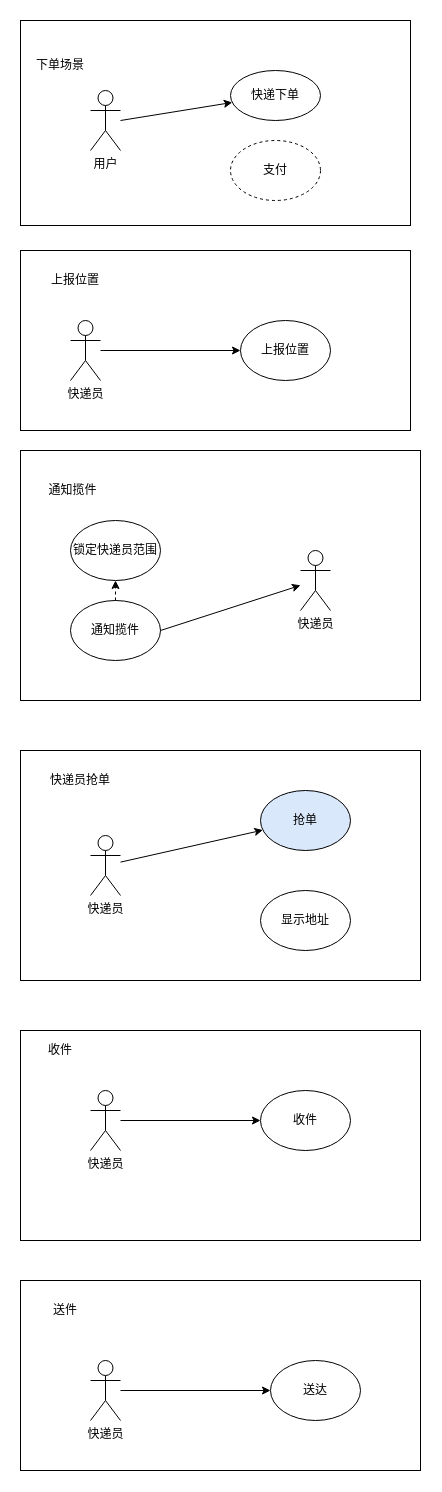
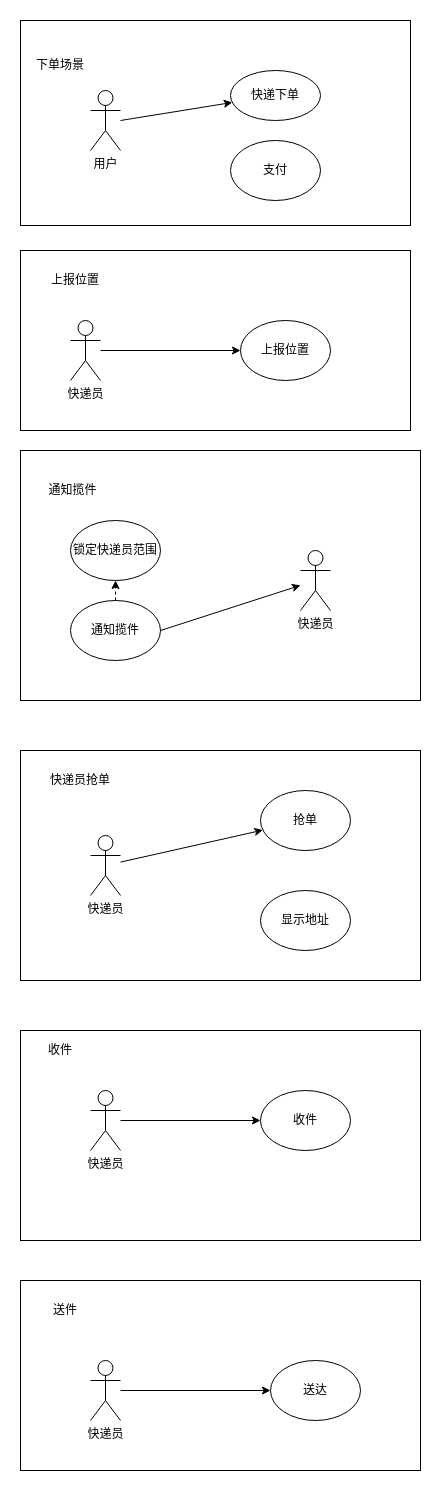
node "支付": style dashed -> solid
node "抢单": fillcolor #dae8fc -> #ffffff
